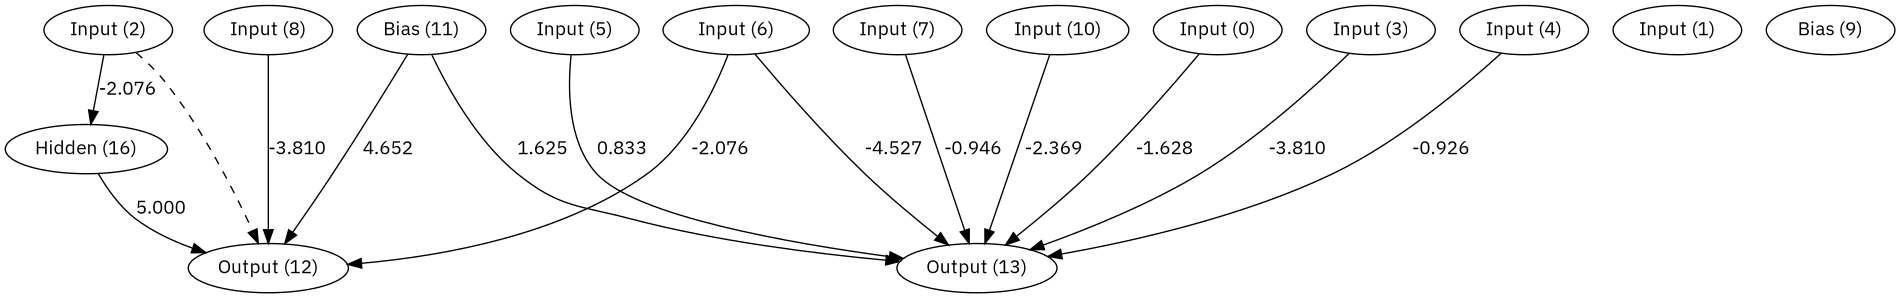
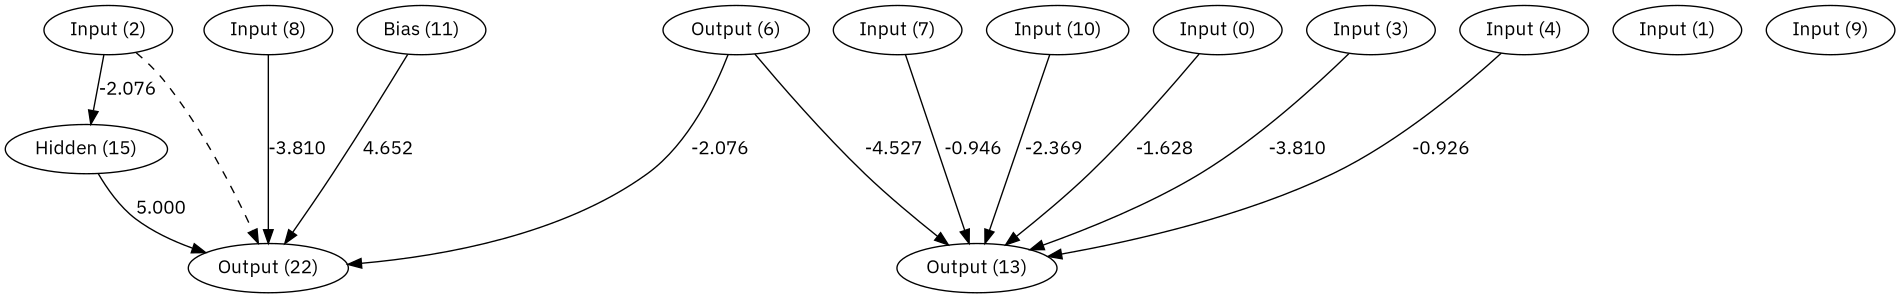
node "Input (5)": removed
node "Input (6)": label "Input (6)" -> "Output (6)"
node "Bias (9)": label "Bias (9)" -> "Input (9)"
node "Hidden (16)": label "Hidden (16)" -> "Hidden (15)"
edge "Bias (11)" -> "Output (13)": removed, label "1.625"
node "Output (12)": label "Output (12)" -> "Output (22)"
